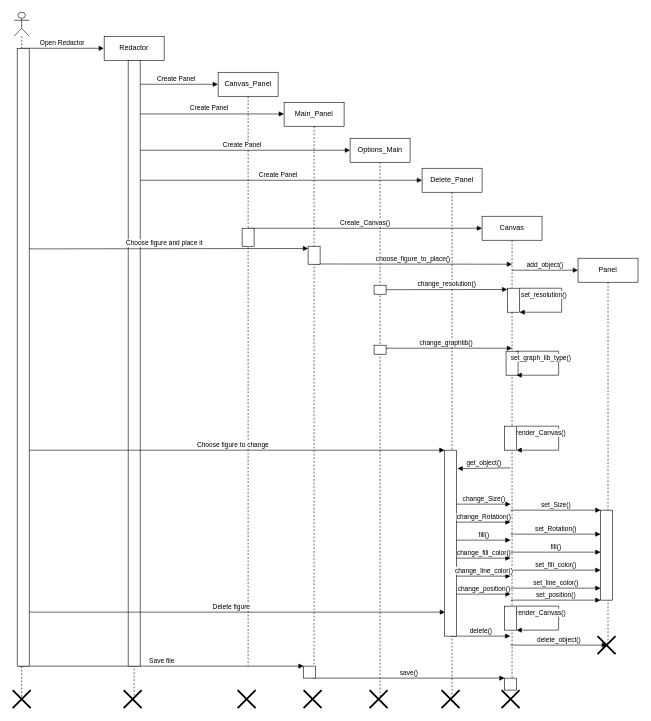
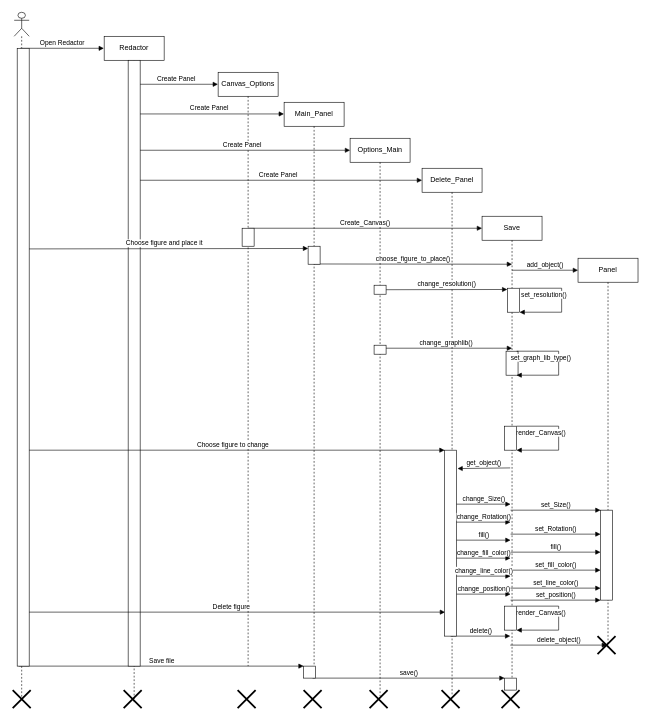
node "Canvas_Panel": label "Canvas_Panel" -> "Canvas_Options"
node "Canvas": label "Canvas" -> "Save"
